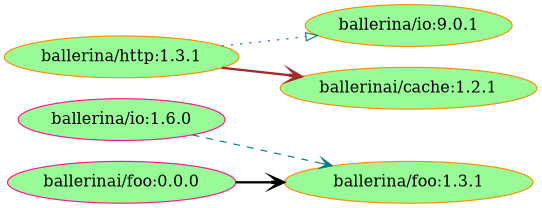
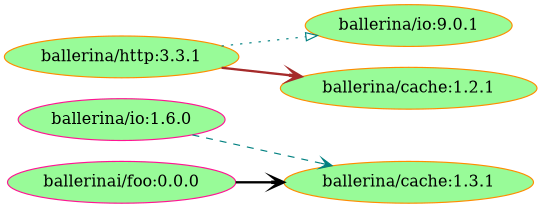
node "ballerina/http:1.3.1": label "ballerina/http:1.3.1" -> "ballerina/http:3.3.1"
node "ballerinai/cache:1.2.1": label "ballerinai/cache:1.2.1" -> "ballerina/cache:1.2.1"
node "ballerina/foo:1.3.1": label "ballerina/foo:1.3.1" -> "ballerina/cache:1.3.1"
